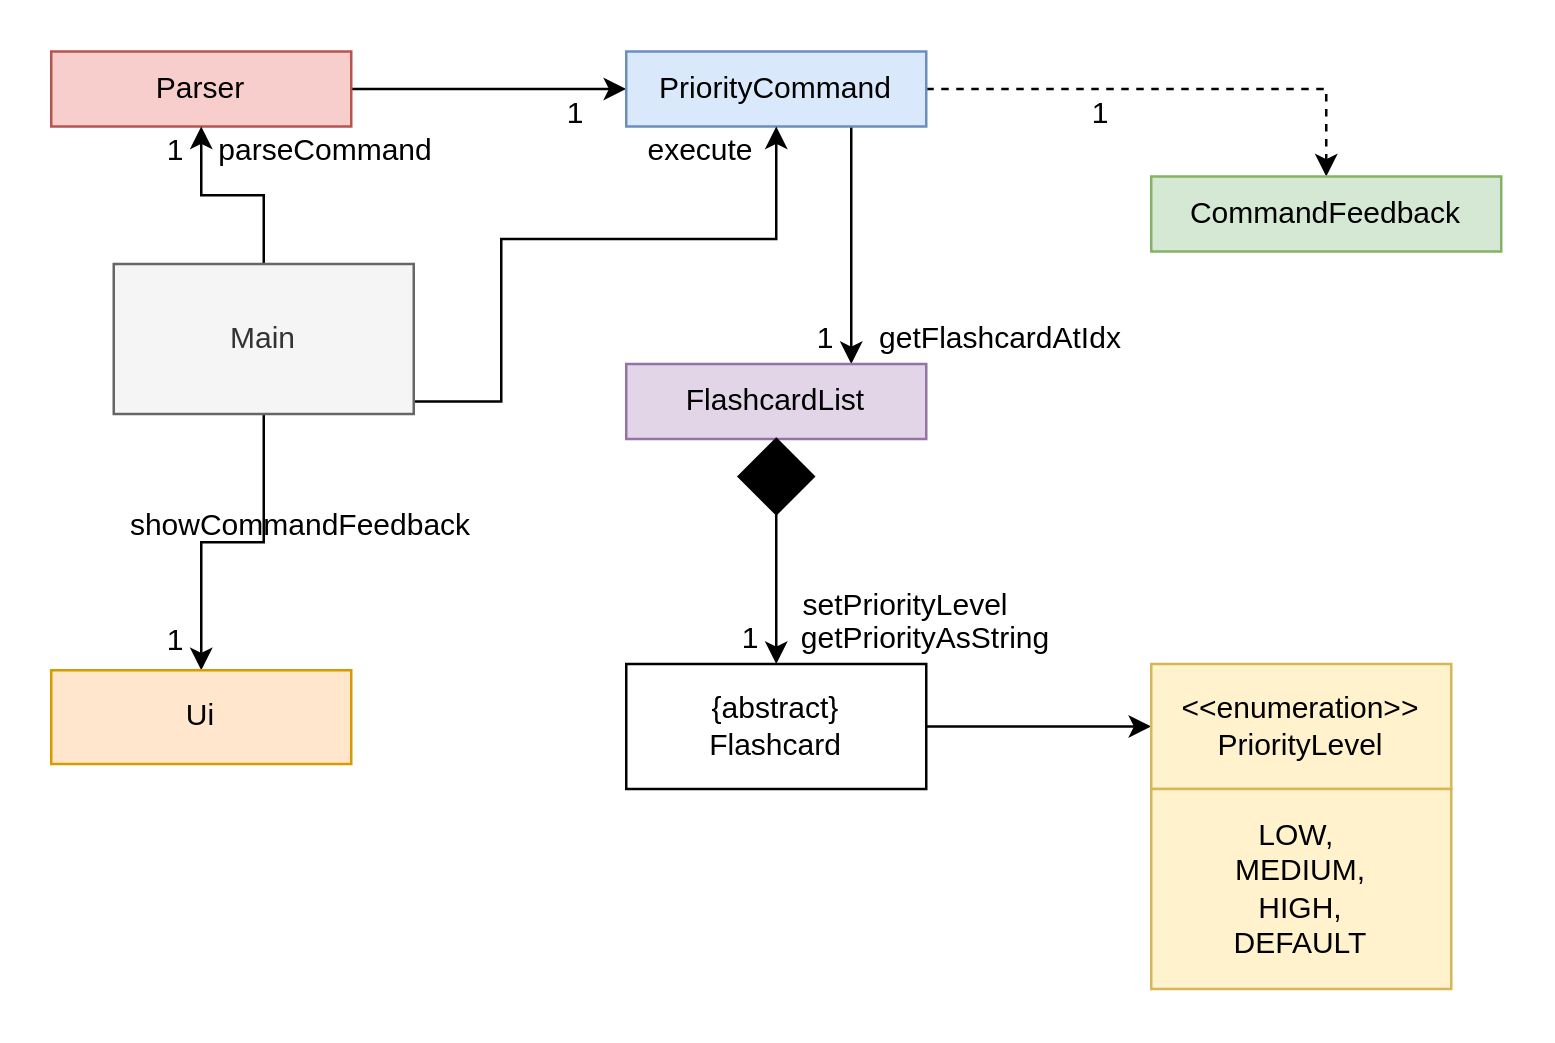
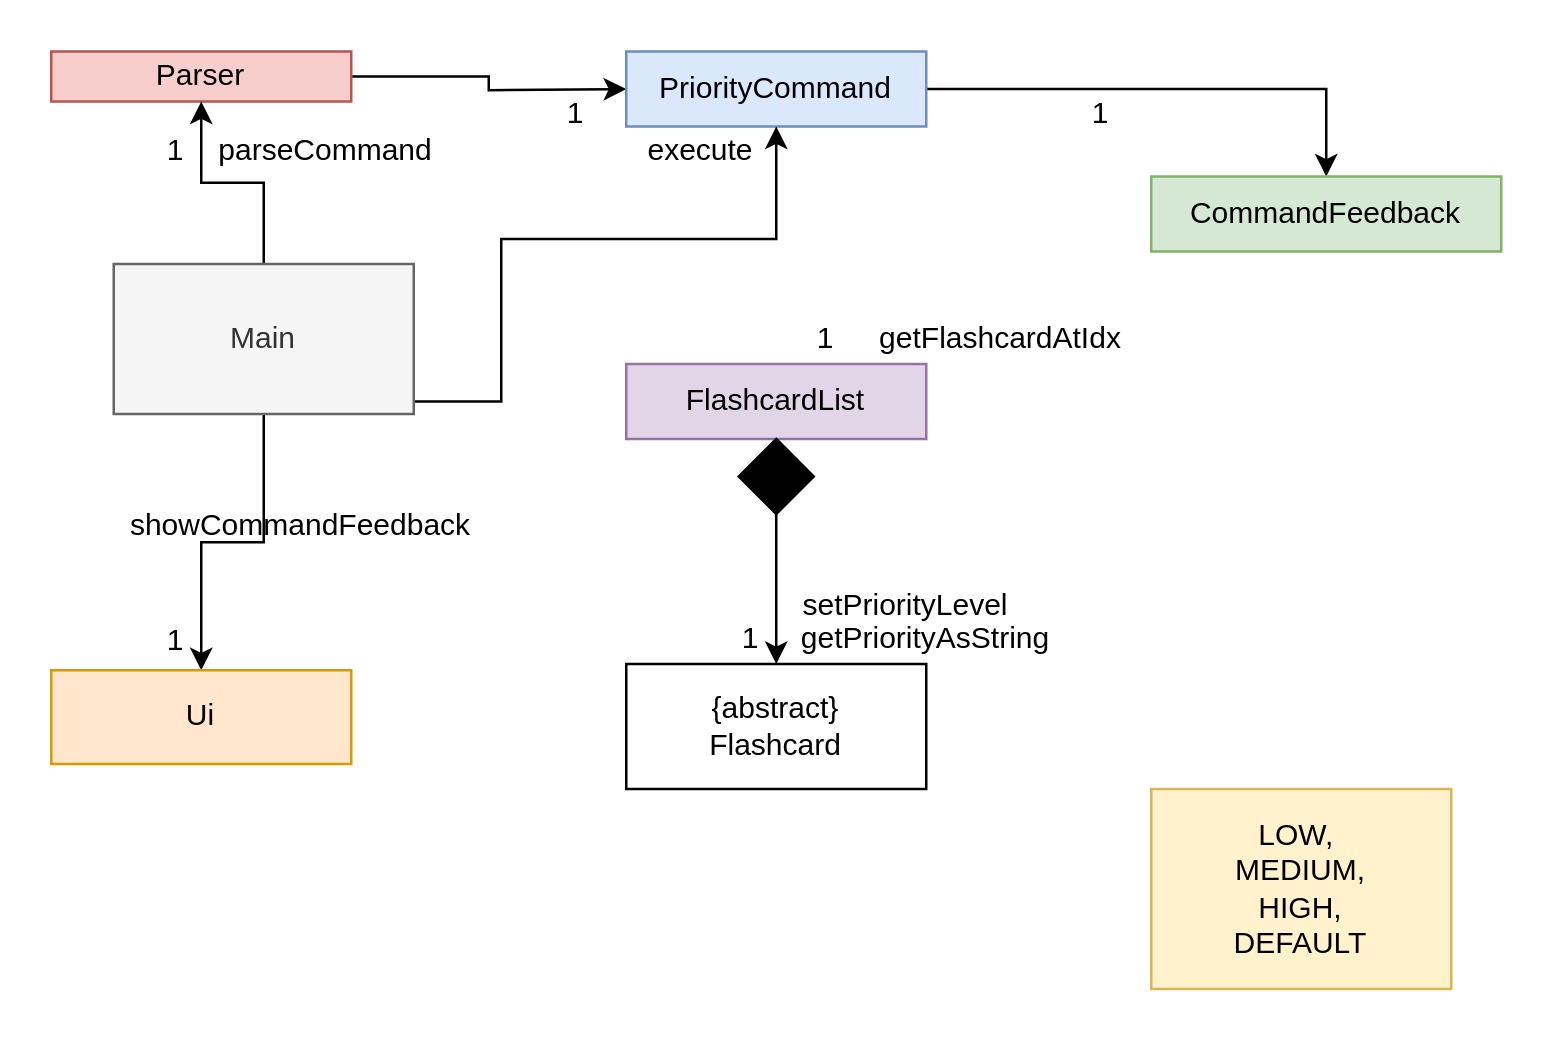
node "Parser": size 300x75 -> 300x50
edge "PriorityCommand" -> "CommandFeedback": style dashed -> solid
edge "PriorityCommand" -> "FlashcardList": removed
edge "{abstract} Flashcard" -> "<<enumeration>> PriorityLevel": removed
node "<<enumeration>> PriorityLevel": removed
